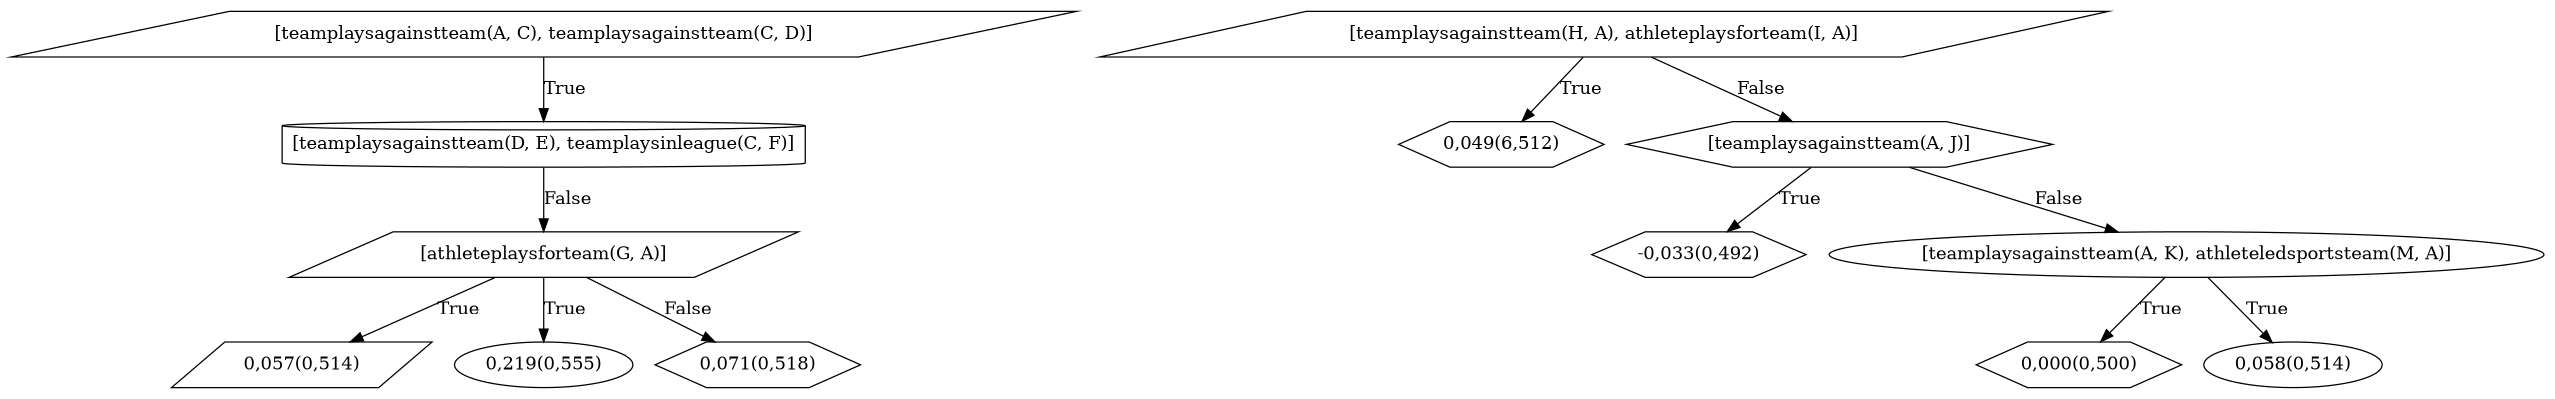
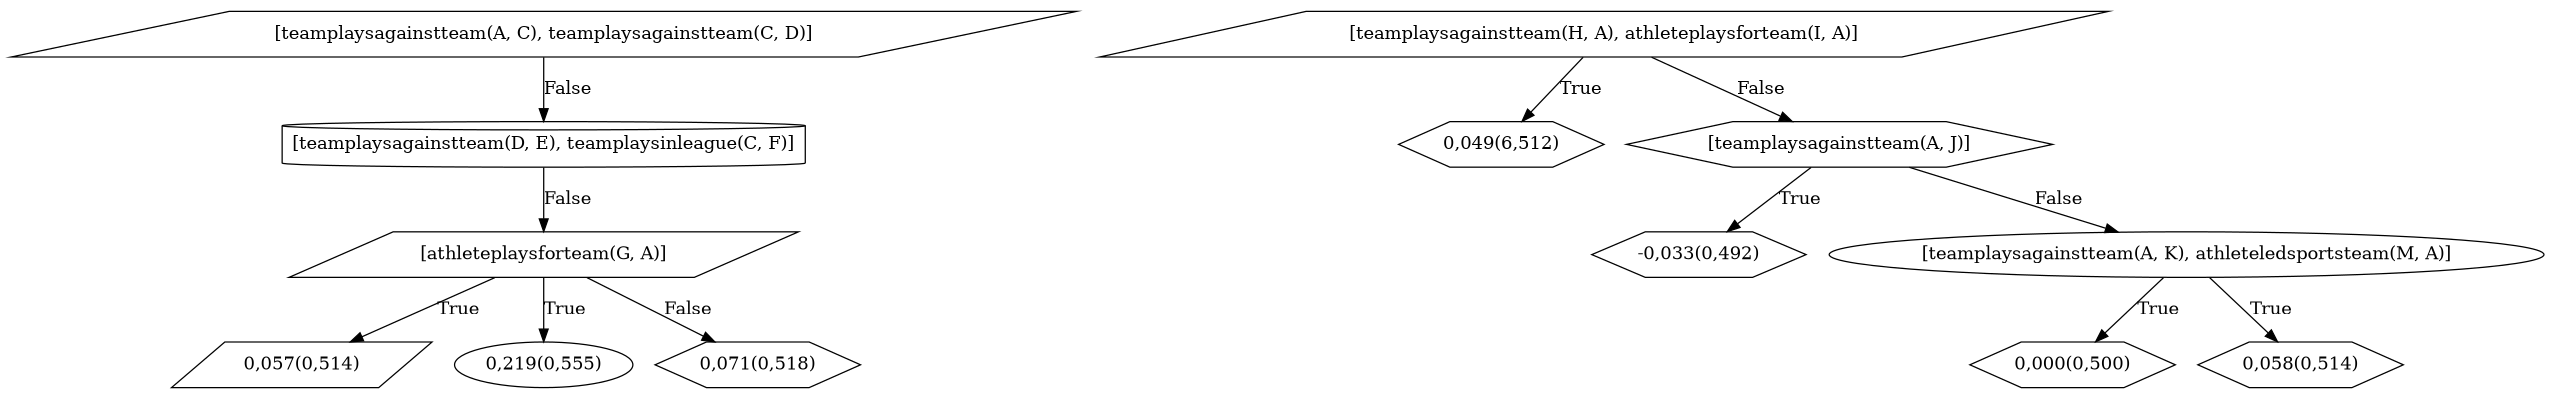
edge "[teamplaysagainstteam(A, C), teamplaysagainstteam(C, D)]" -> "[teamplaysagainstteam(D, E), teamplaysinleague(C, F)]": label "True" -> "False"
node "0,058(0,514)": shape ellipse -> hexagon
